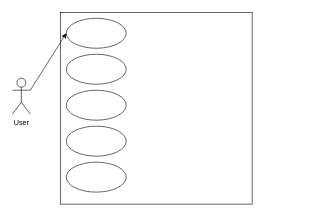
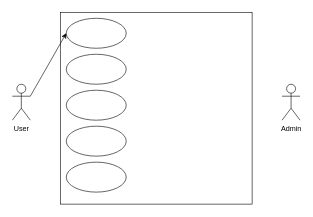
node "User": moved (21, 96) -> (21, 102)
node "Admin": added
